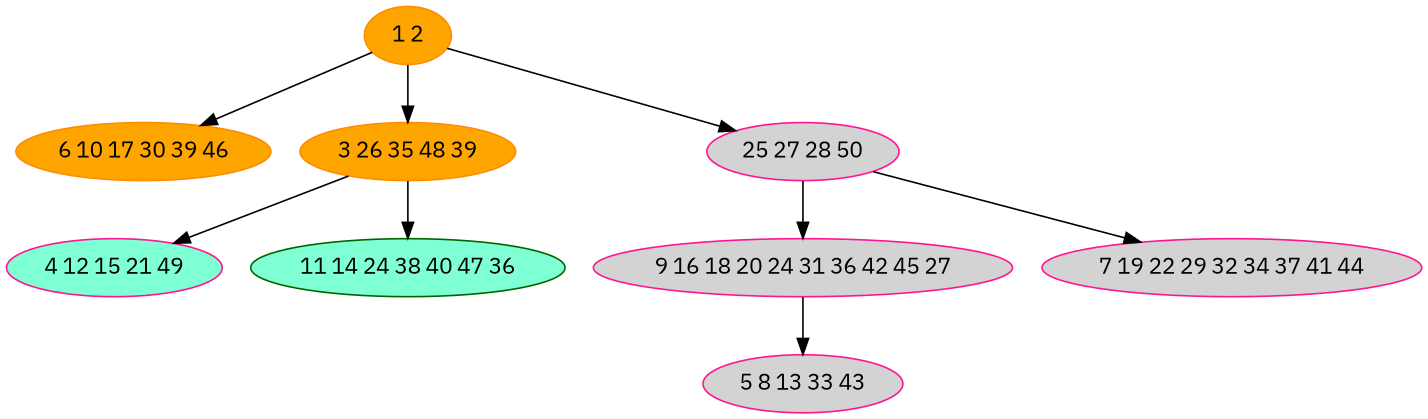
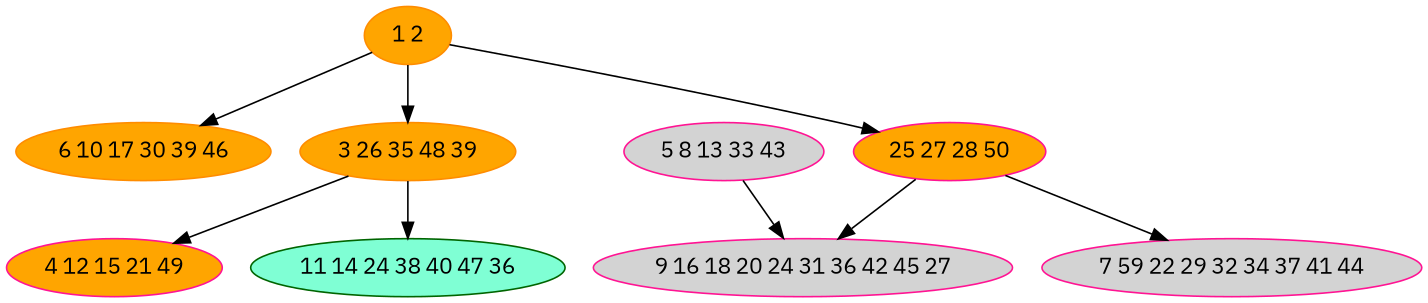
node "25 27 28 50": fillcolor lightgrey -> orange
node "4 12 15 21 49": fillcolor aquamarine -> orange
node "7 19 22 29 32 34 37 41 44": label "7 19 22 29 32 34 37 41 44" -> "7 59 22 29 32 34 37 41 44"
edge "9 16 18 20 24 31 36 42 45 27" -> "5 8 13 33 43": reversed
